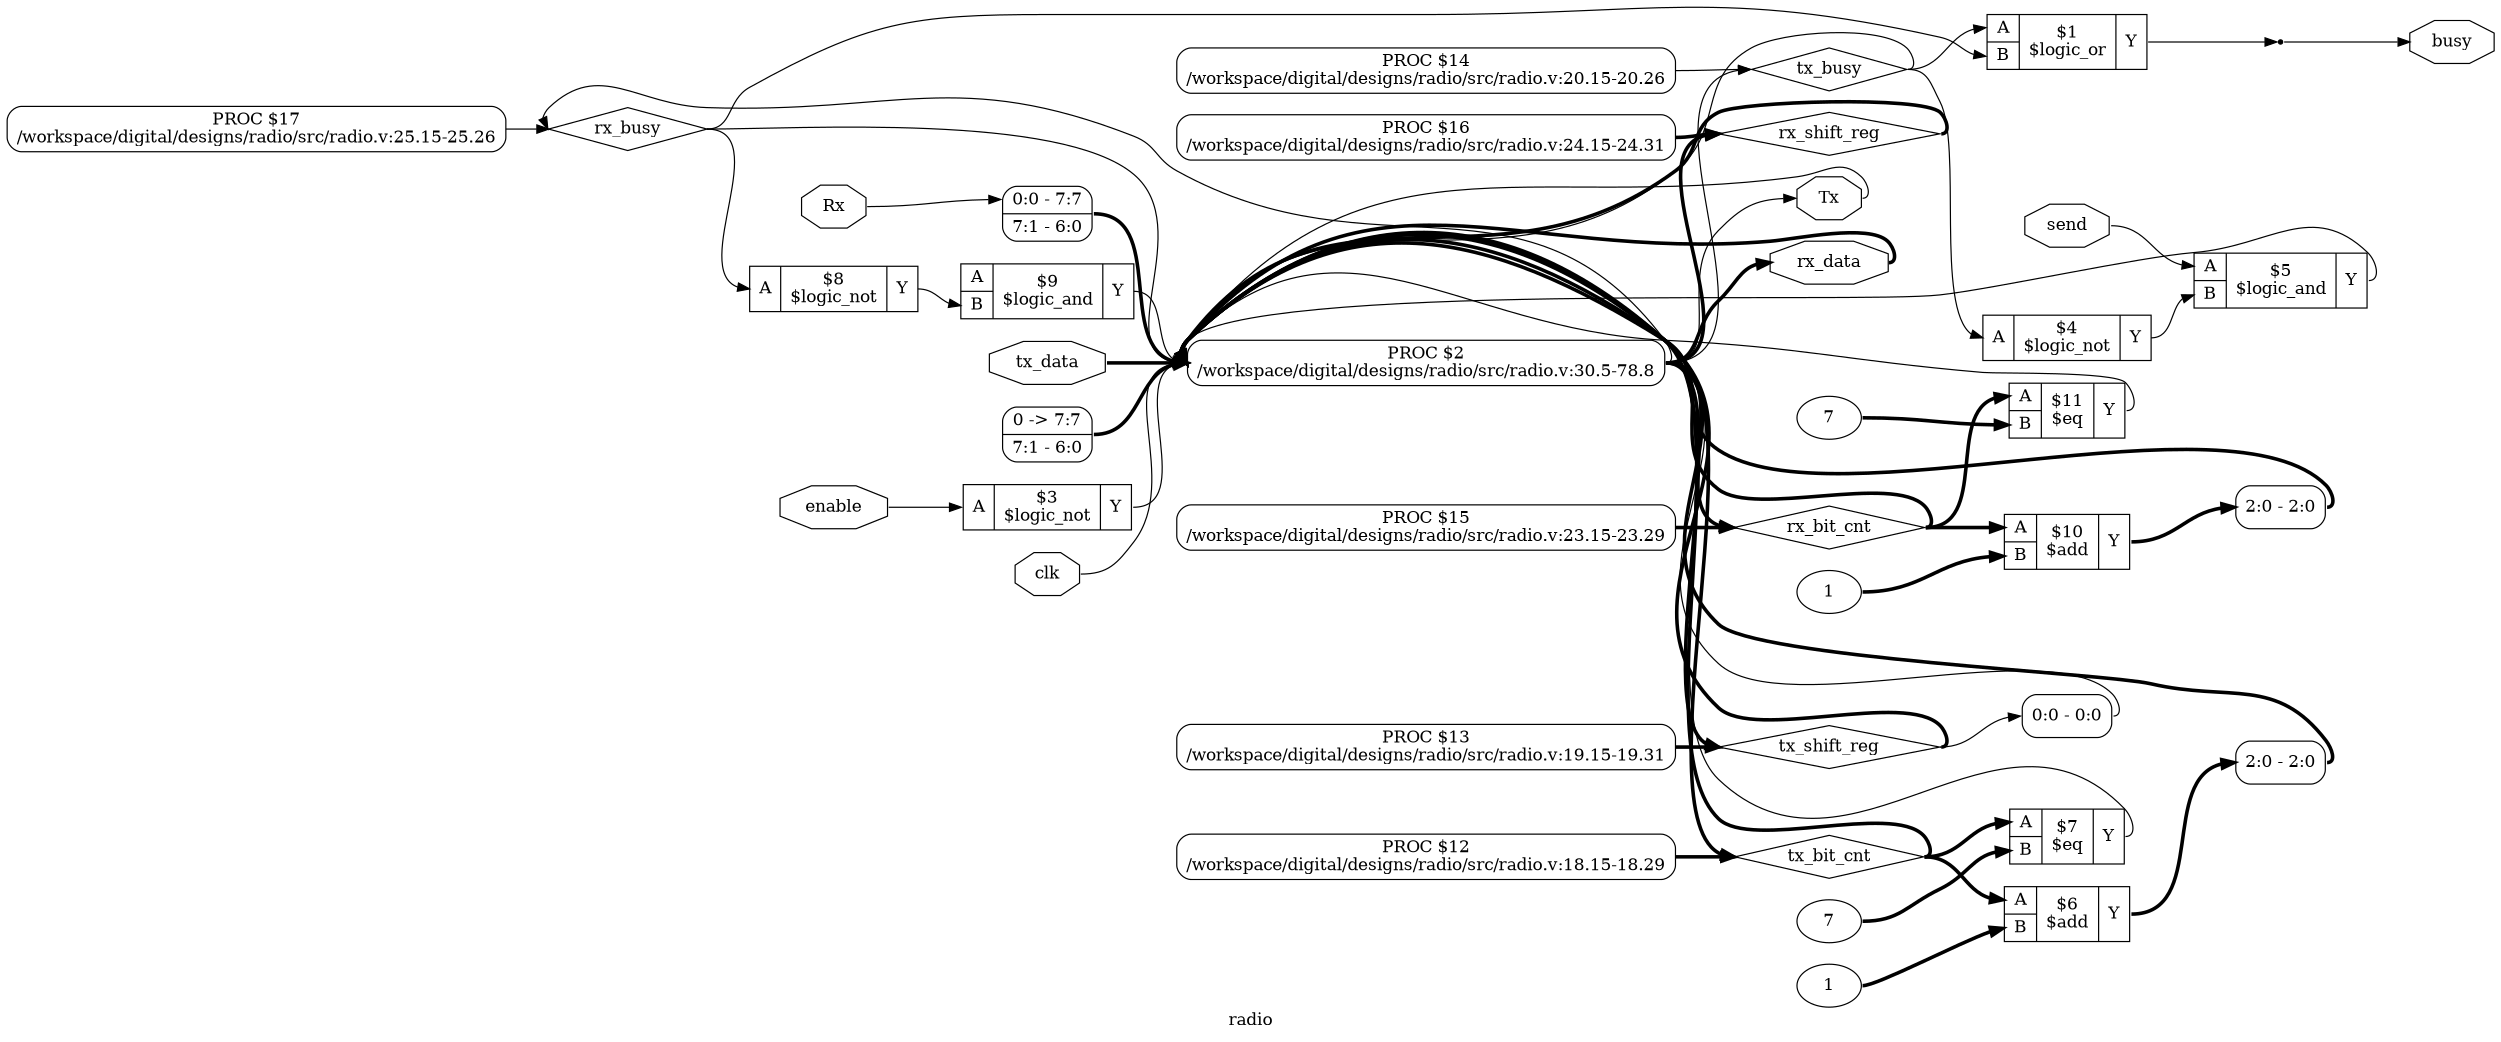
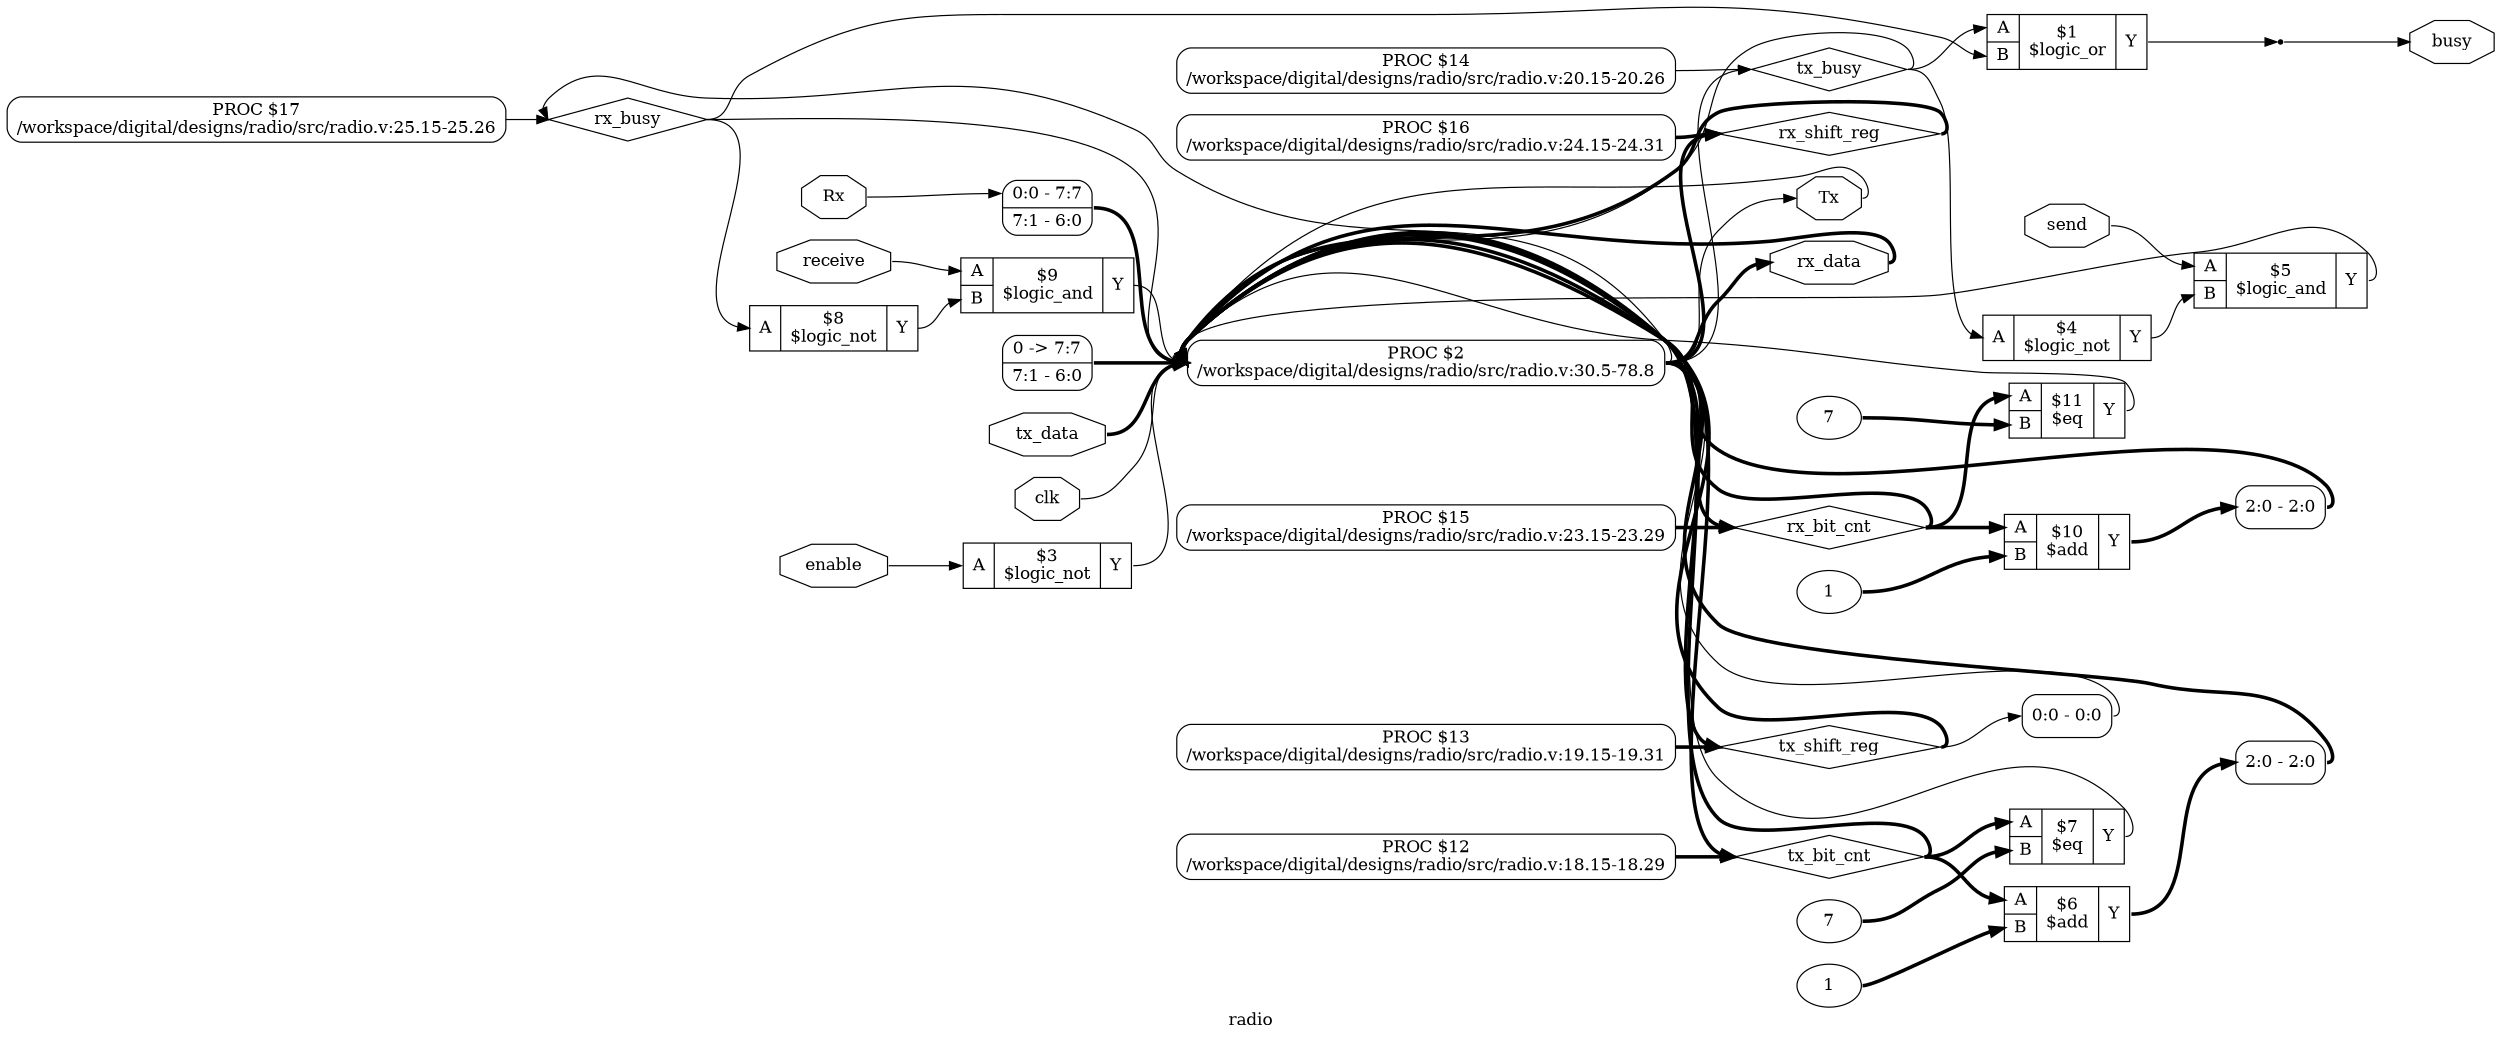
node "receive": added
